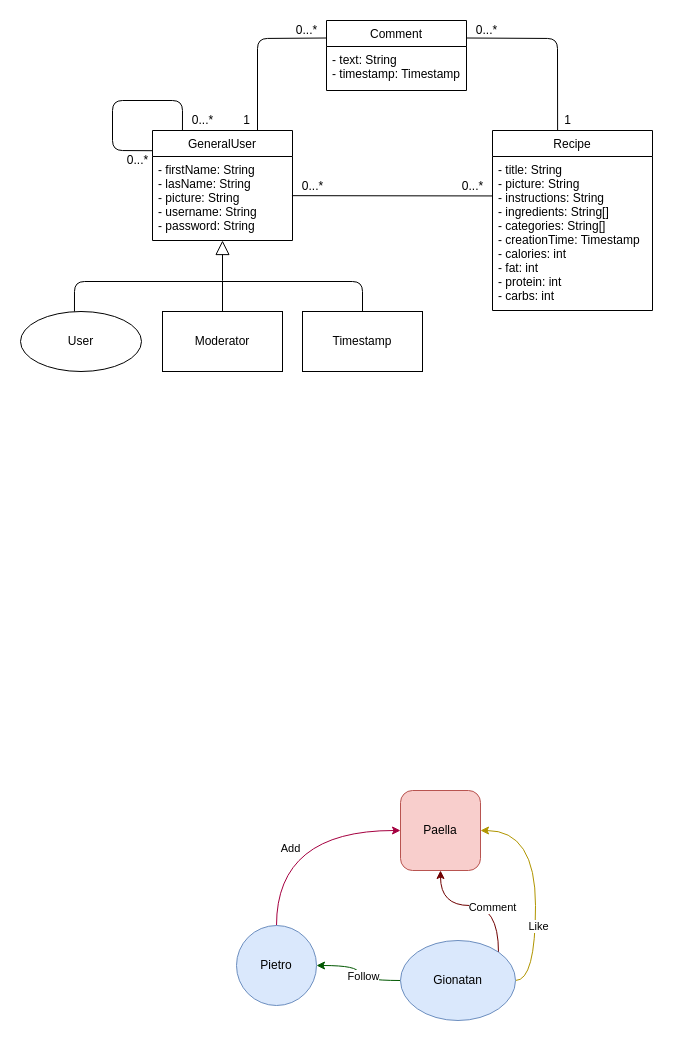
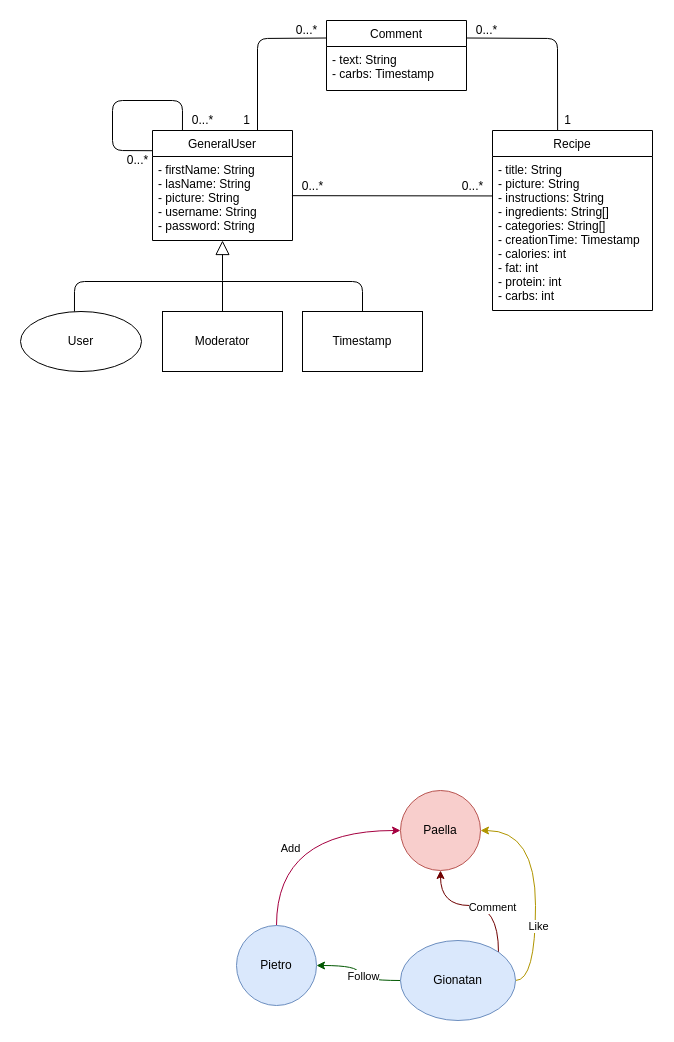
node "- text: String - timestamp: Timestamp": label "- text: String - timestamp: Timestamp" -> "- text: String - carbs: Timestamp"
node "Paella": shape rounded rectangle -> ellipse
